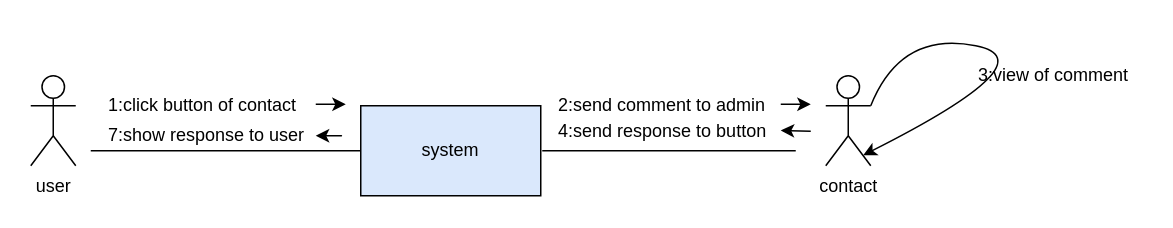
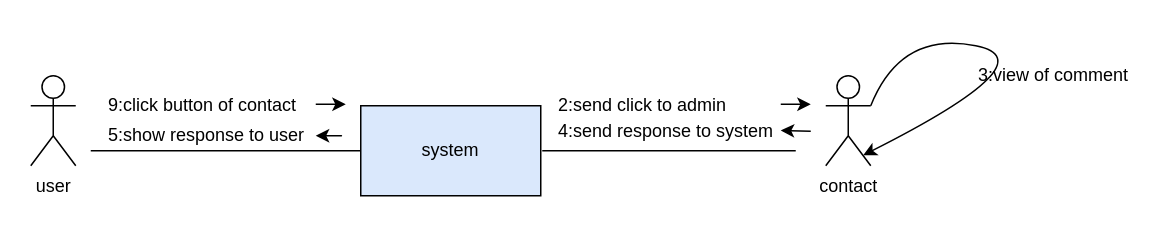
node "1:click button of contact": label "1:click button of contact" -> "9:click button of contact"
node "2:send comment to admin": label "2:send comment to admin" -> "2:send click to admin"
node "4:send response to button": label "4:send response to button" -> "4:send response to system"
node "7:show response to user": label "7:show response to user" -> "5:show response to user"
